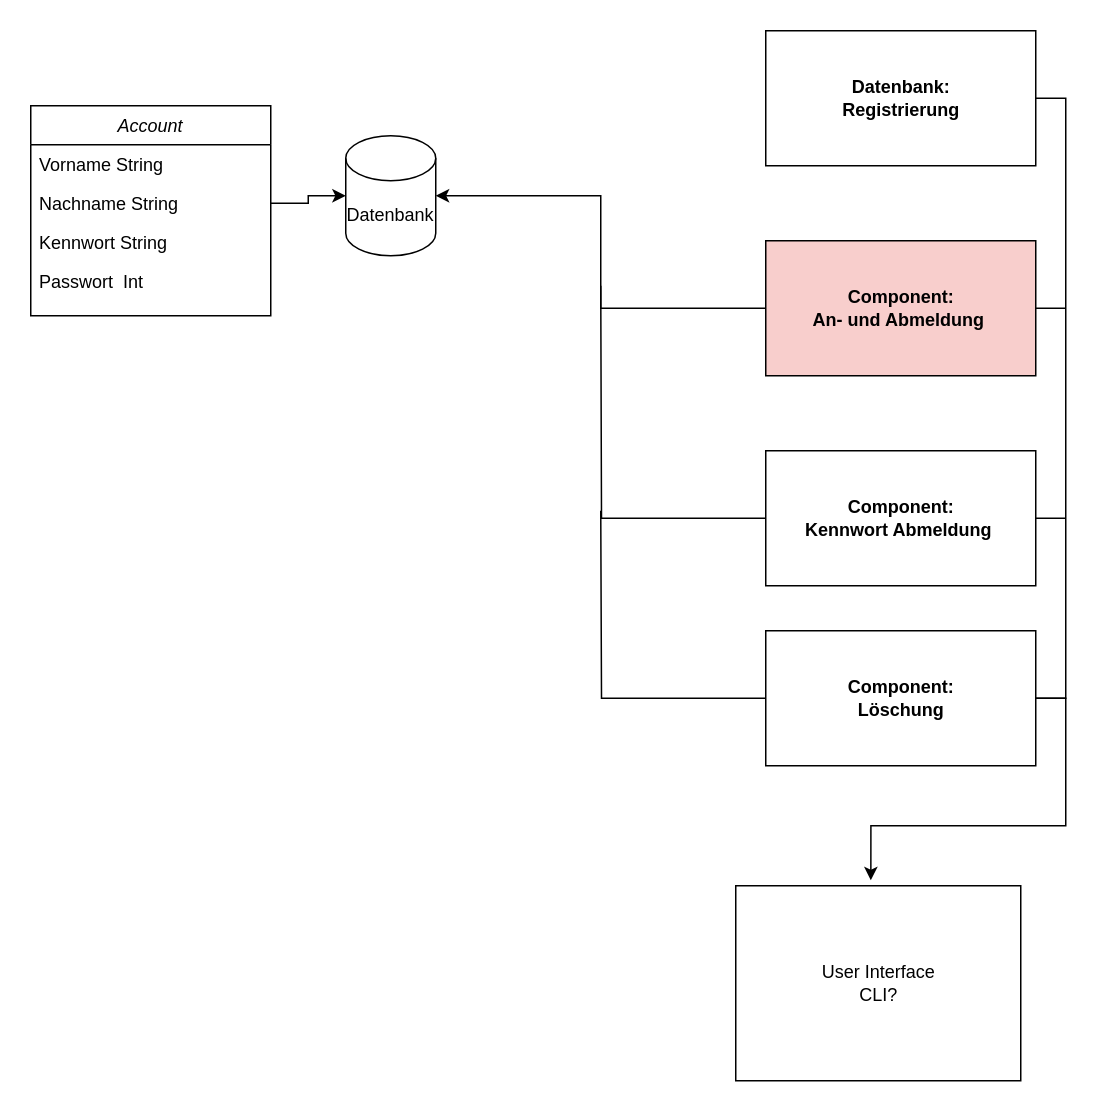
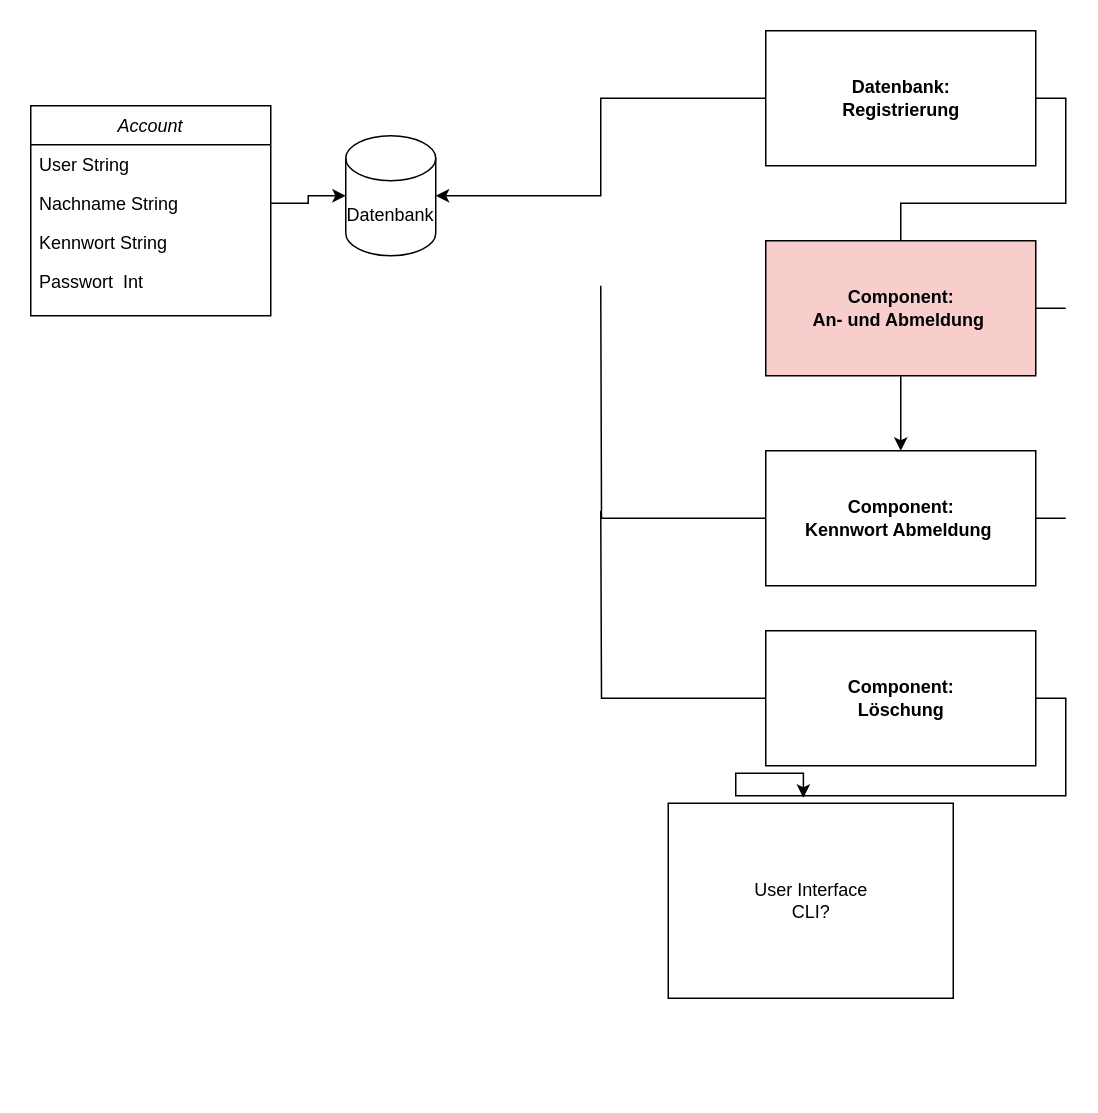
edge "Datenbank: Registrierung" -> "Datenbank": added
node "Vorname String": label "Vorname String" -> "User String"
edge "Component: An- und Abmeldung" -> "Datenbank": now "Component: An- und Abmeldung" -> "Component: Kennwort Abmeldung"
edge "Datenbank: Registrierung" -- "Component: Löschung": now "Datenbank: Registrierung" -- "Component: An- und Abmeldung"
node "User Interface CLI?": moved (878, 983) -> (811, 901)
